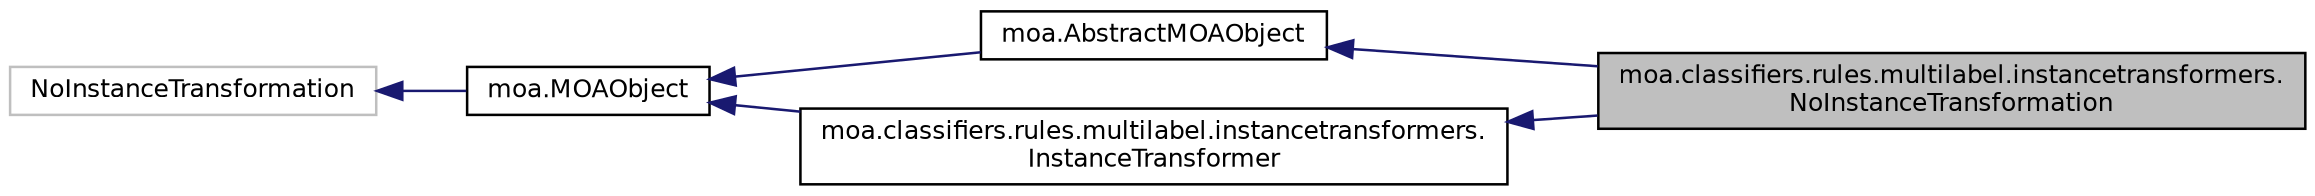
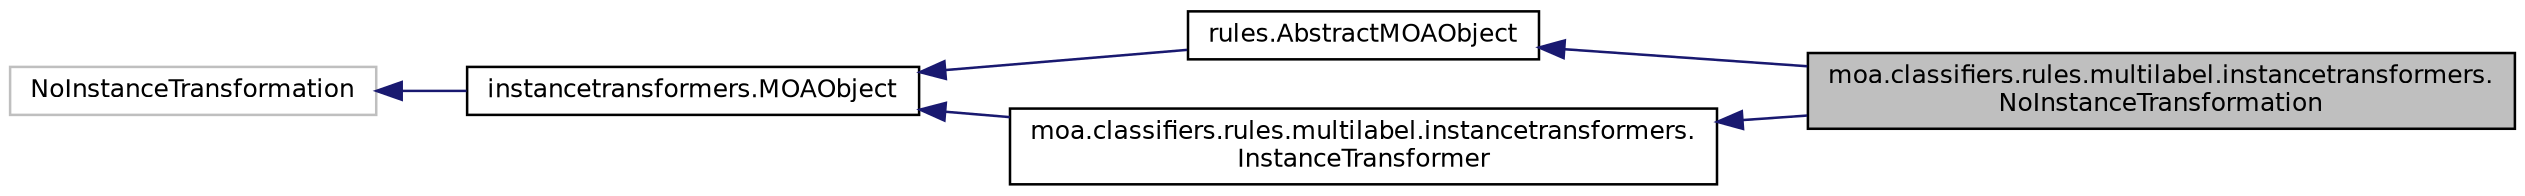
node "moa.AbstractMOAObject": label "moa.AbstractMOAObject" -> "rules.AbstractMOAObject"
node "moa.MOAObject": label "moa.MOAObject" -> "instancetransformers.MOAObject"
